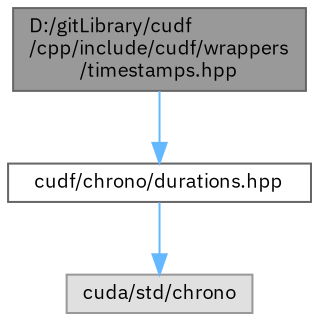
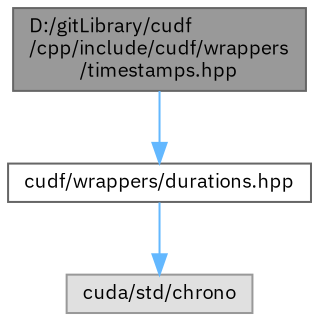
node "cudf/chrono/durations.hpp": label "cudf/chrono/durations.hpp" -> "cudf/wrappers/durations.hpp"
